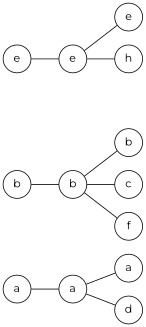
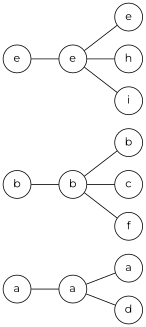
node "i": added
